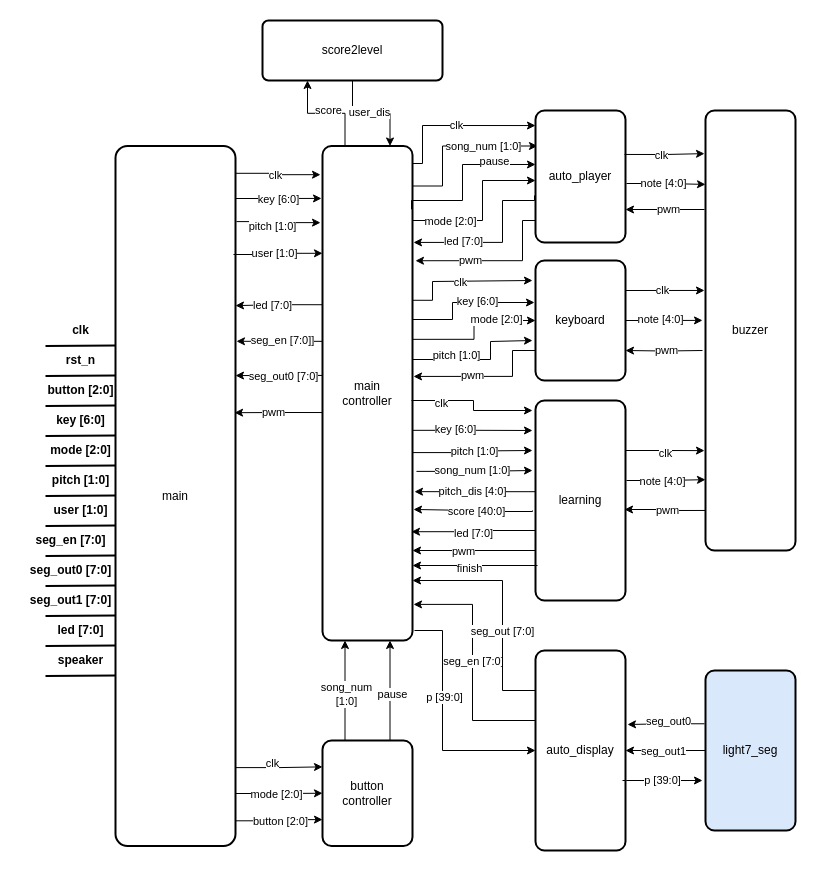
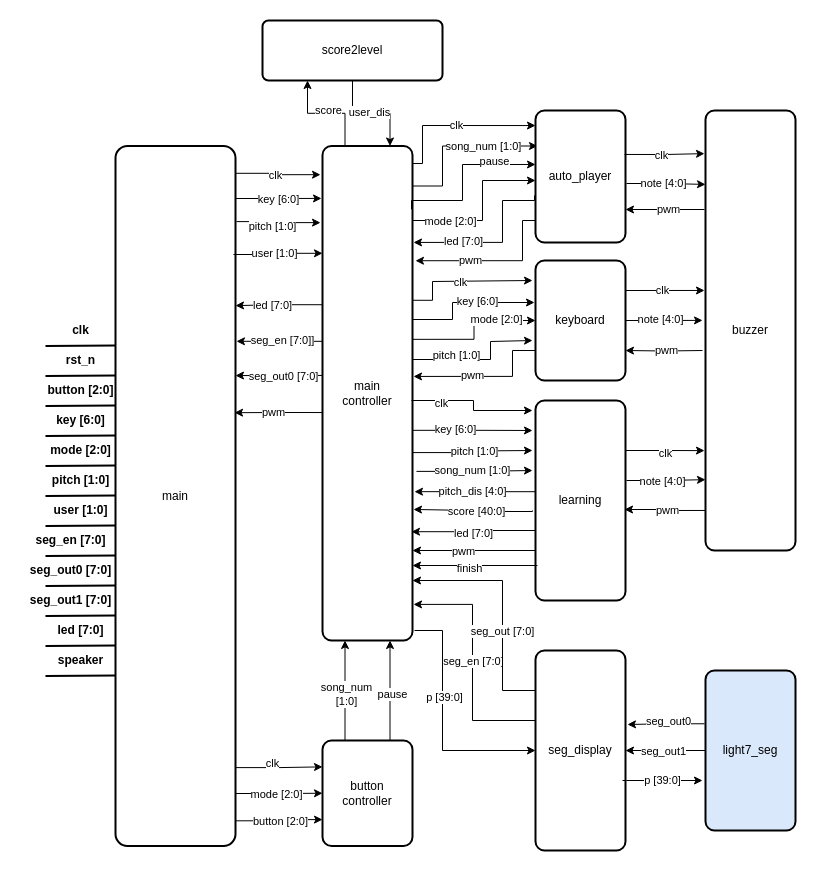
node "auto_display": label "auto_display" -> "seg_display"
